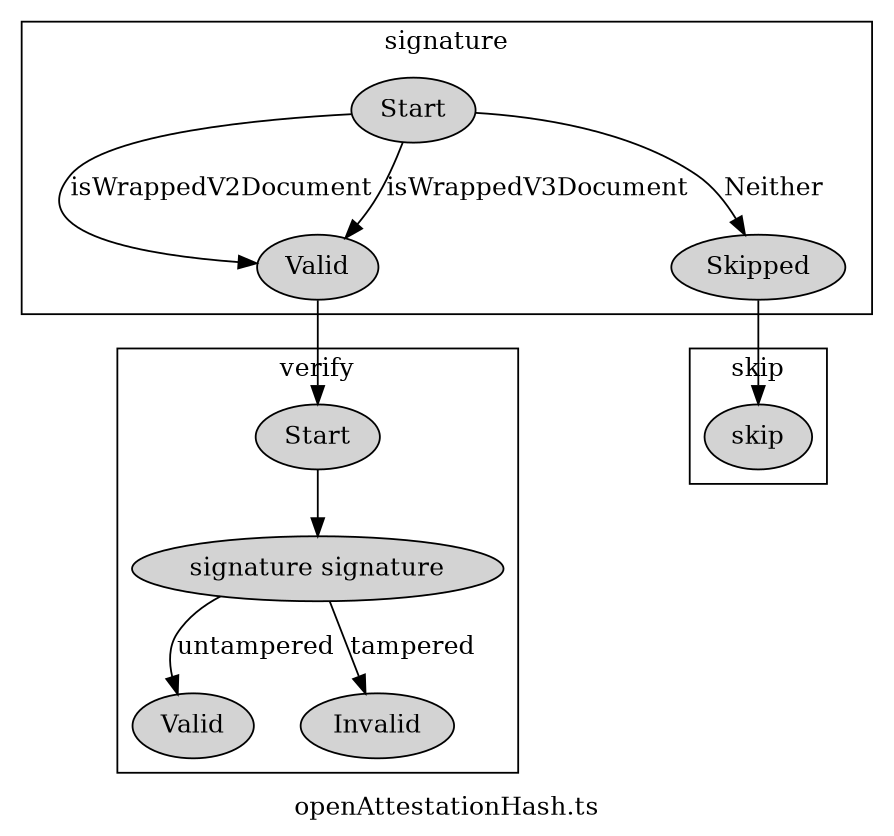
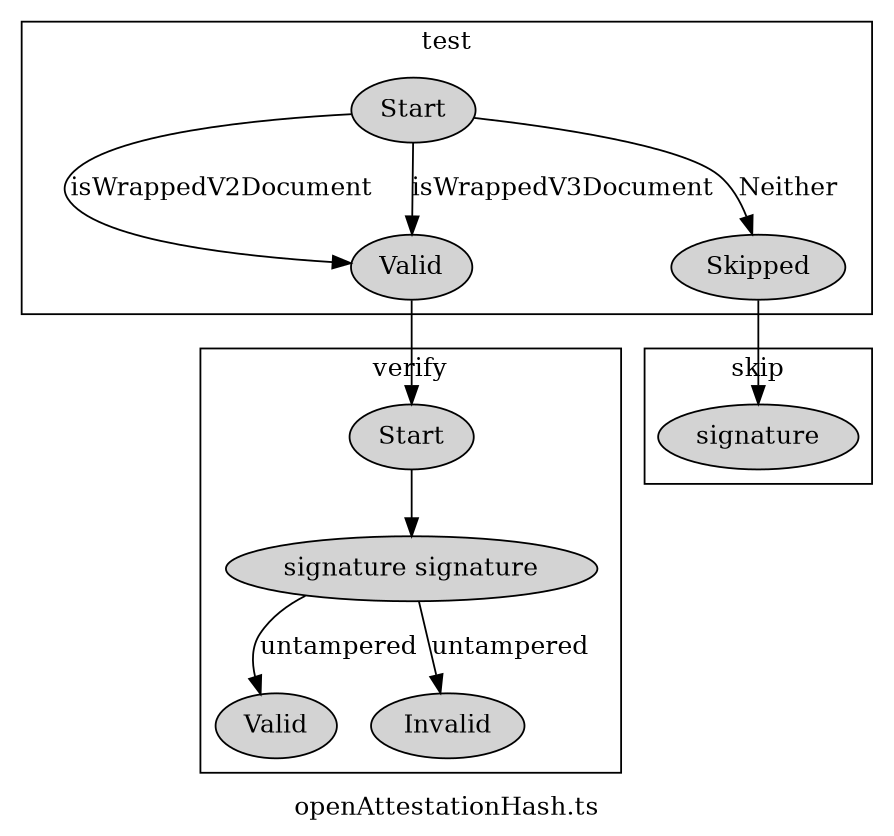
cluster "signature": label "signature" -> "test"
node "skip": label "skip" -> "signature"
edge "signature signature" -> "Invalid": label "tampered" -> "untampered"
